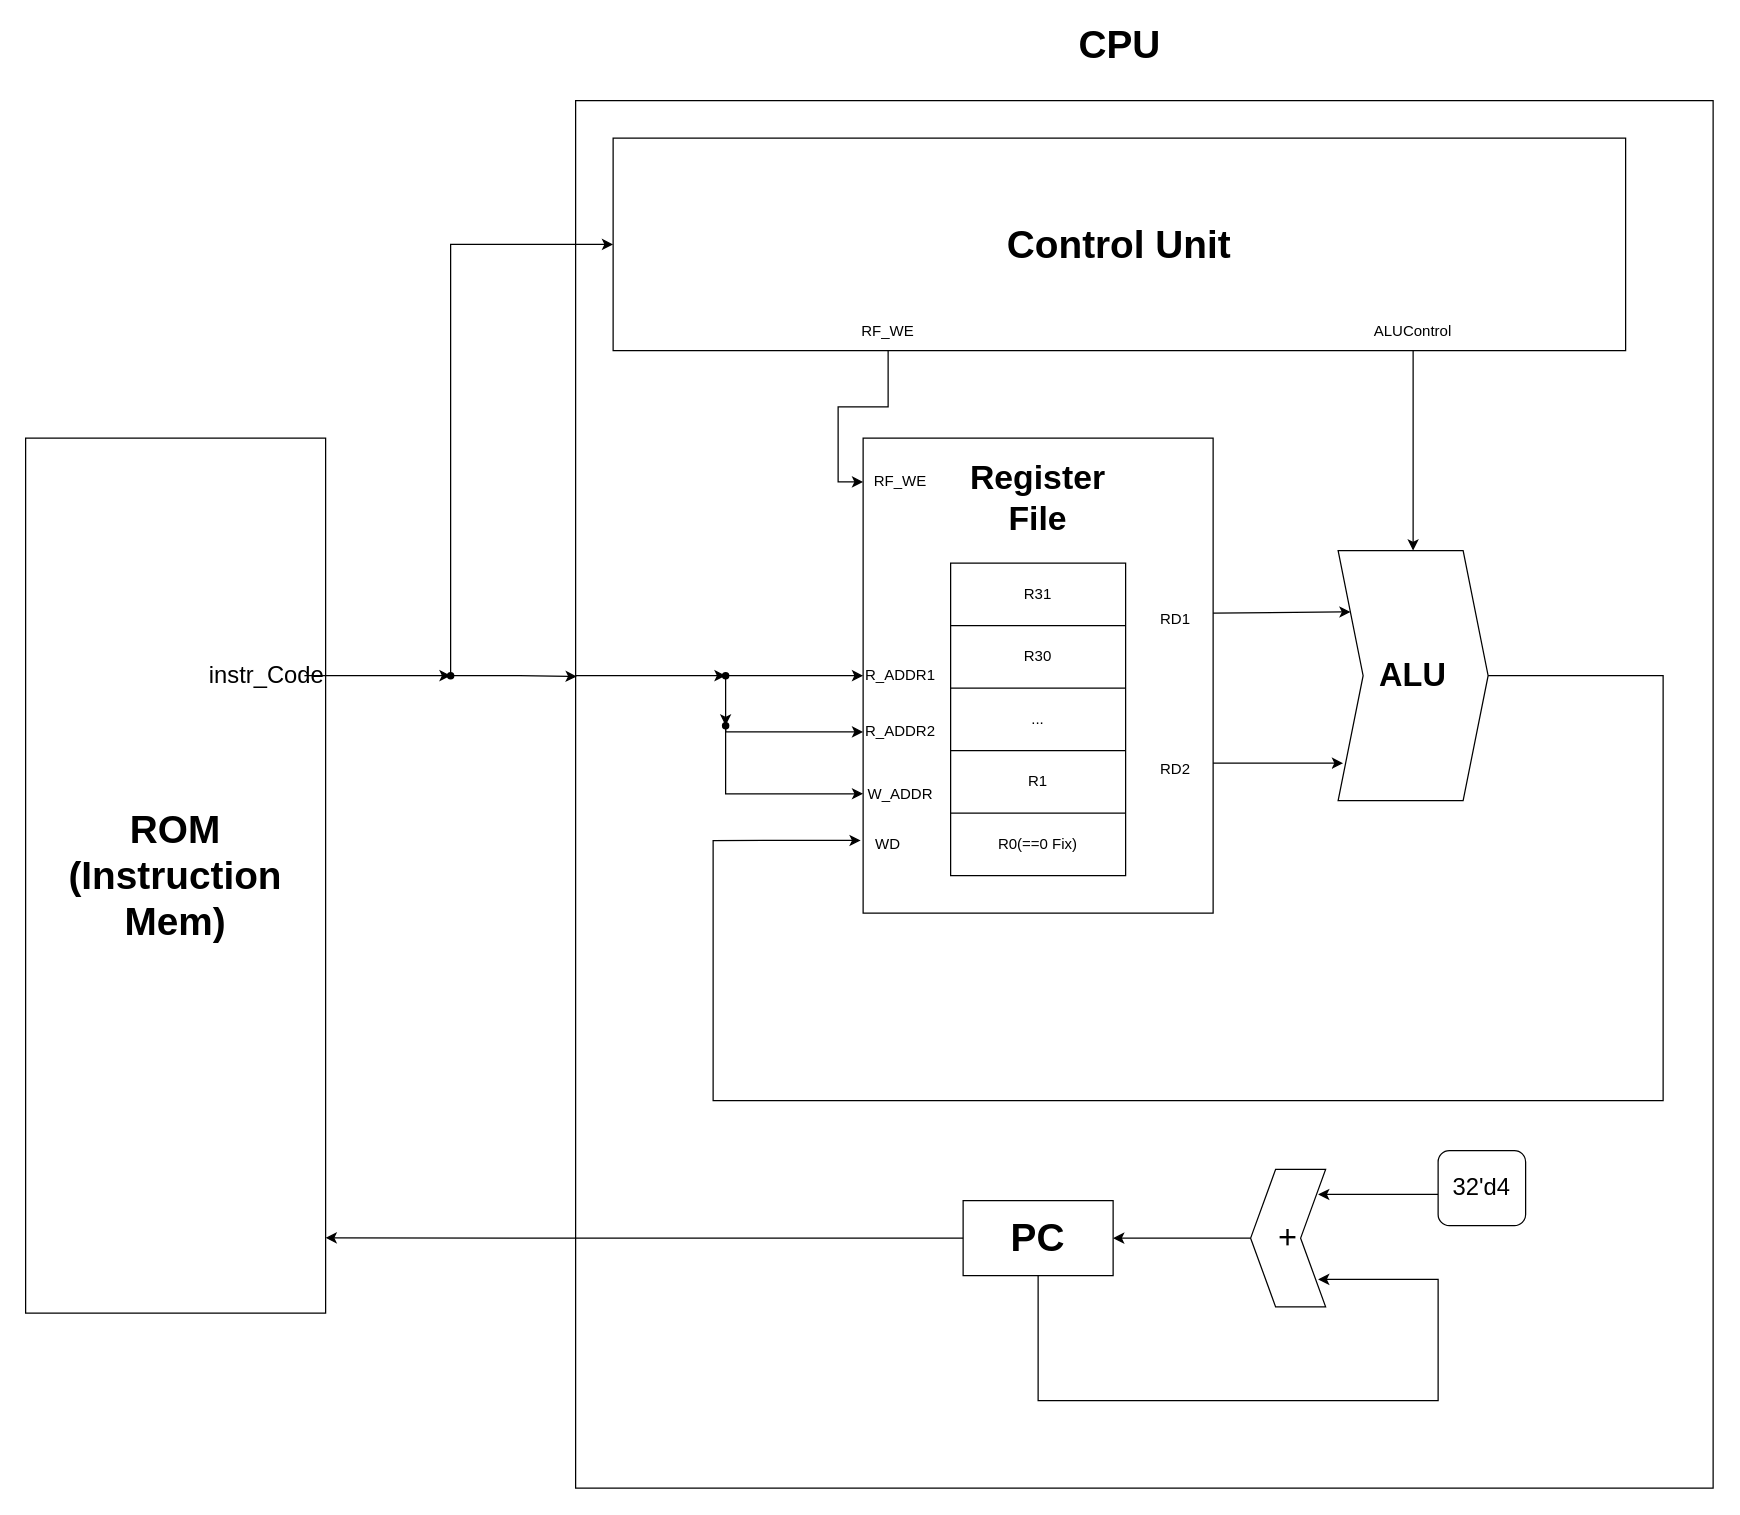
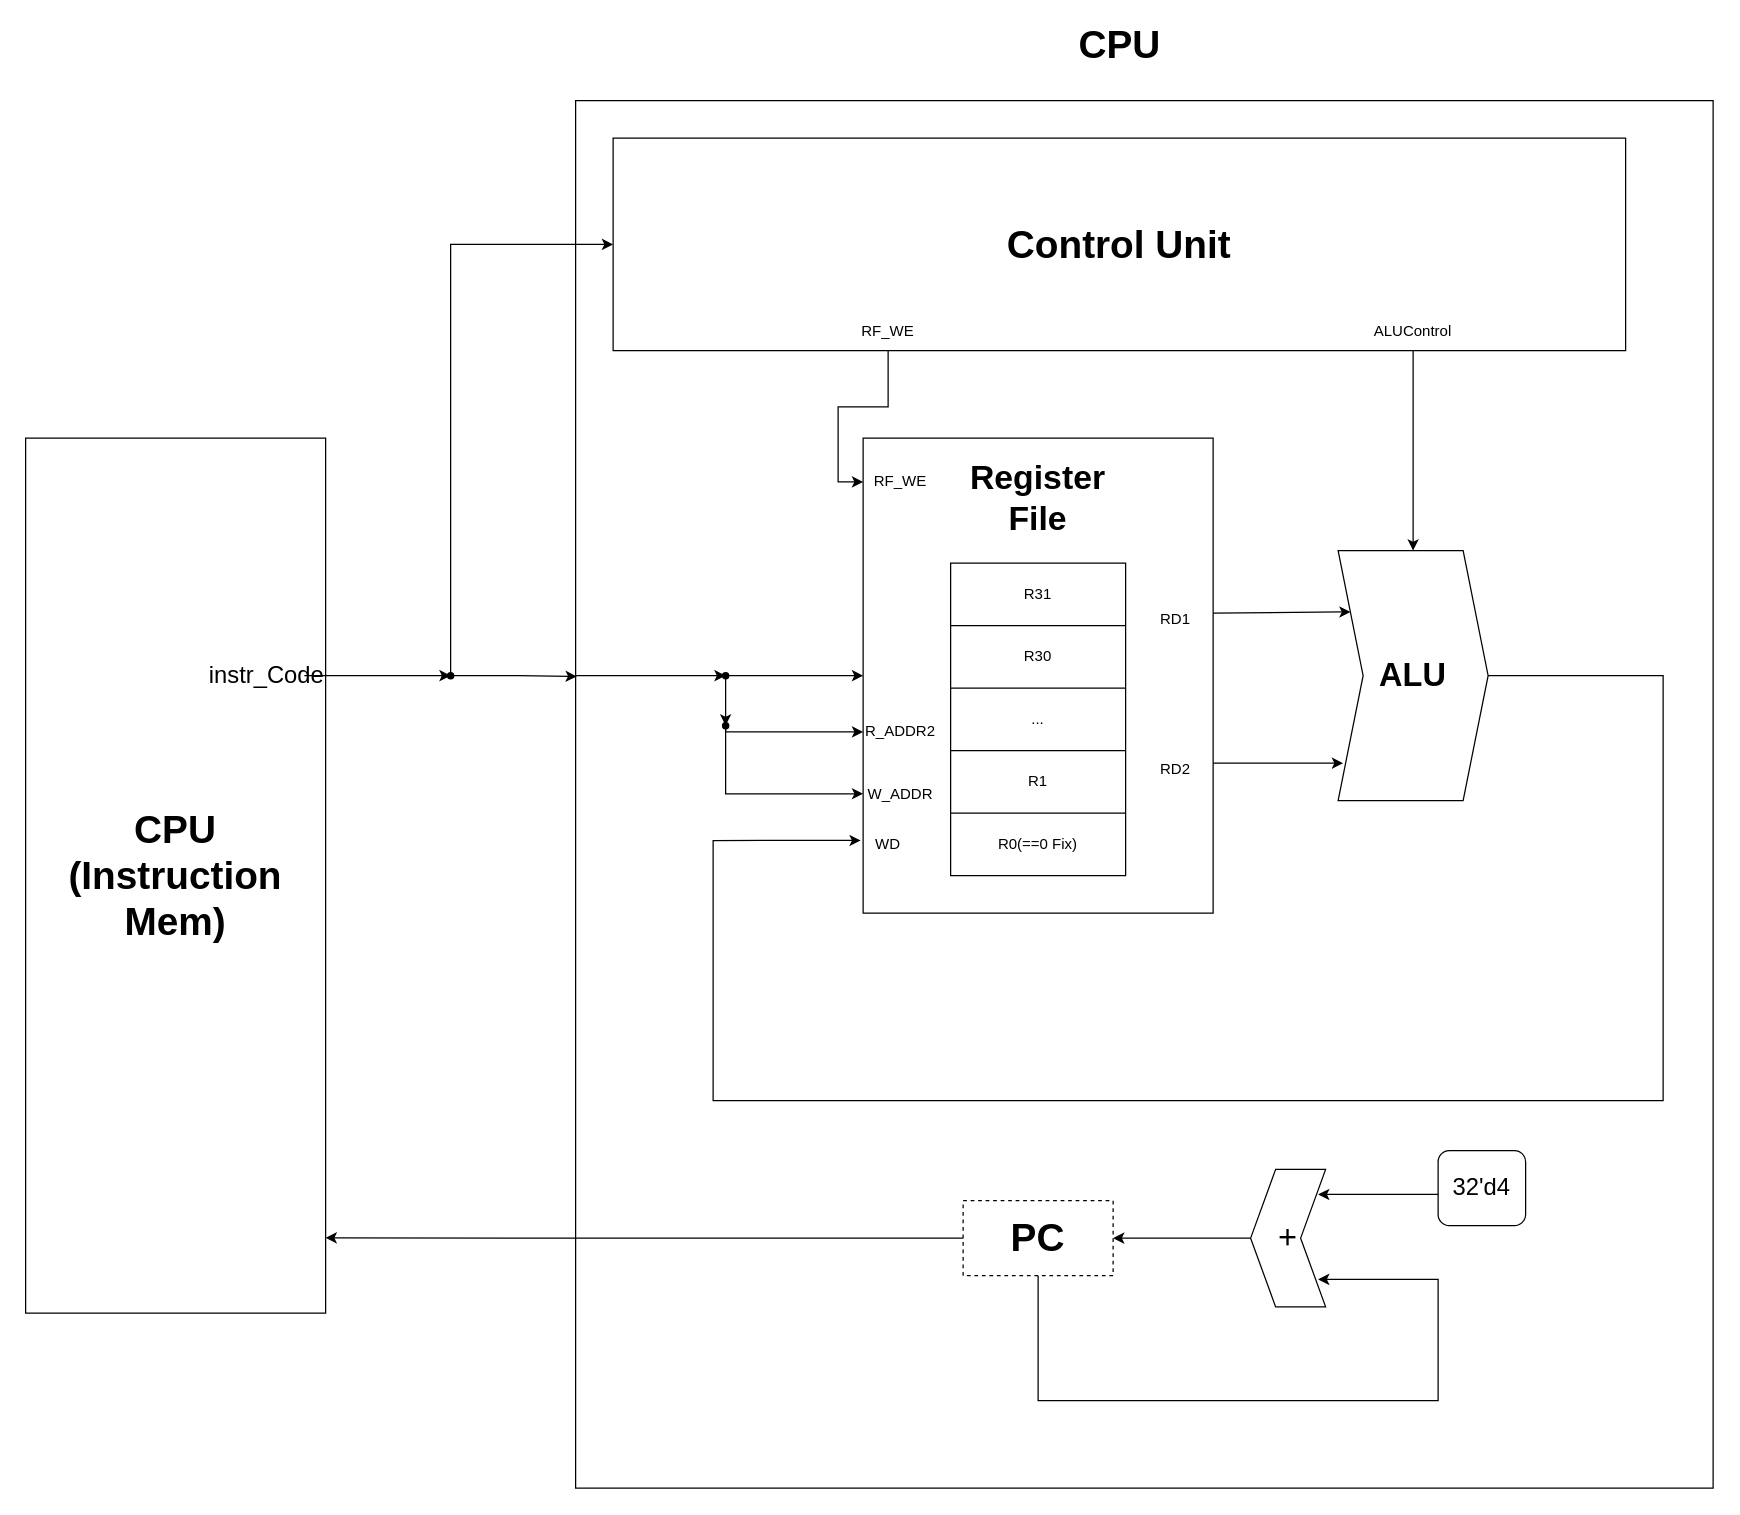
node "R_ADDR1": removed
node "ROM (Instruction Mem)": label "ROM (Instruction Mem)" -> "CPU (Instruction Mem)"
node "PC": style solid -> dashed
